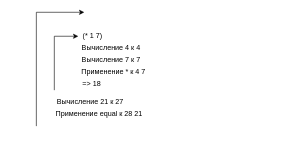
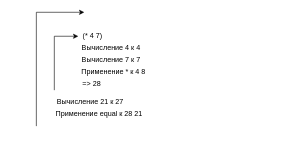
node "(* 1 7)": label "(* 1 7)" -> "(* 4 7)"
node "Применение * к 4 7": label "Применение * к 4 7" -> "Применение * к 4 8"
node "=> 18": label "=> 18" -> "=> 28"
